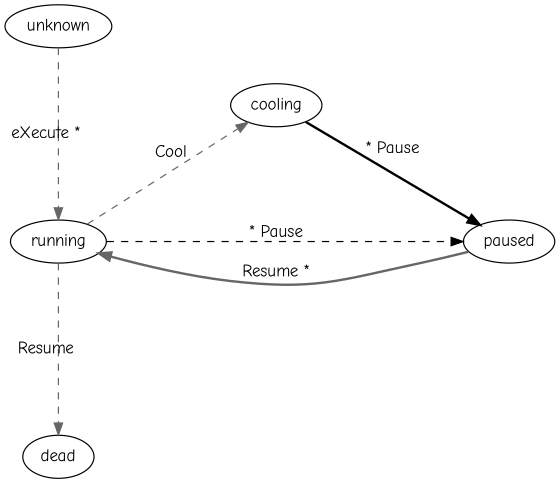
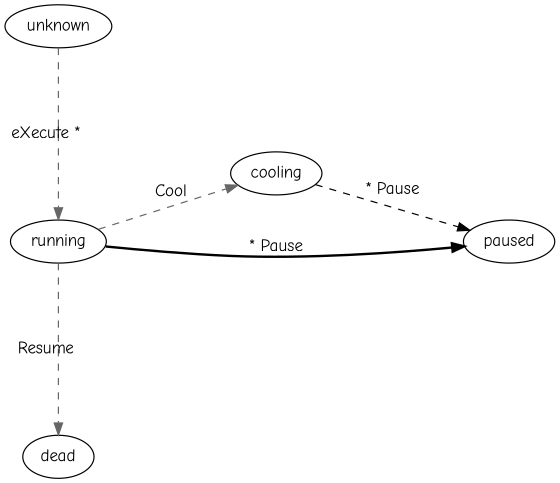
edge "cooling" -> "paused": style bold -> dashed
edge "running" -> "paused": style dashed -> bold
edge "paused" -> "running": removed, label "Resume *"
